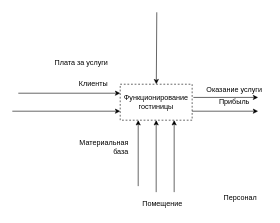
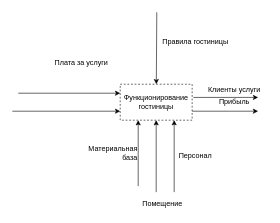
node "Правила гостиницы": added
node "Клиенты": removed
node "Оказание услуги": label "Оказание услуги" -> "Клиенты услуги"
node "Материальная база": moved (99, 147) -> (108, 153)
node "Персонал": moved (240, 198) -> (195, 156)
